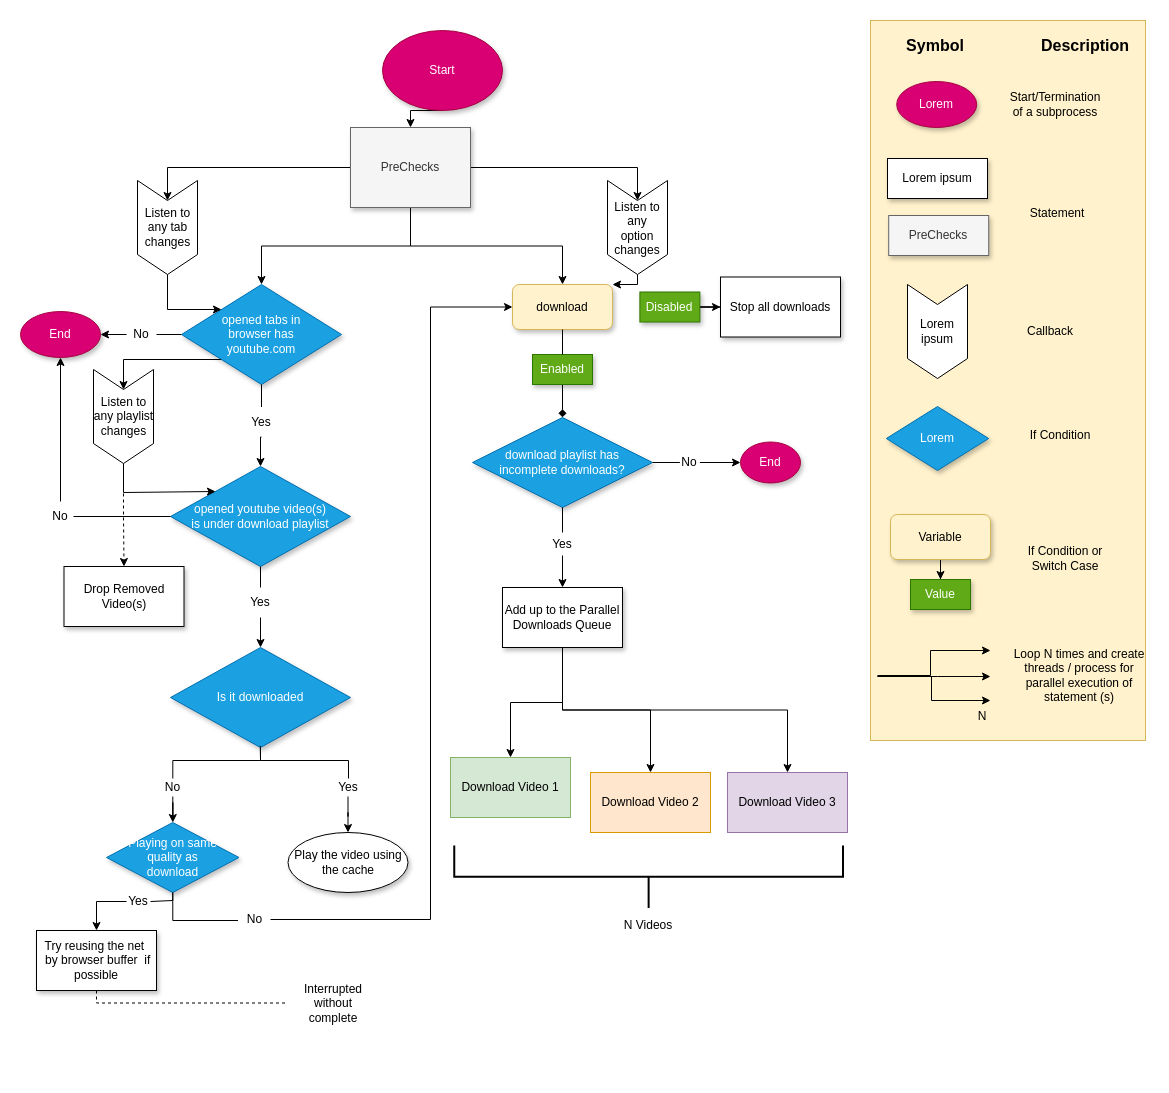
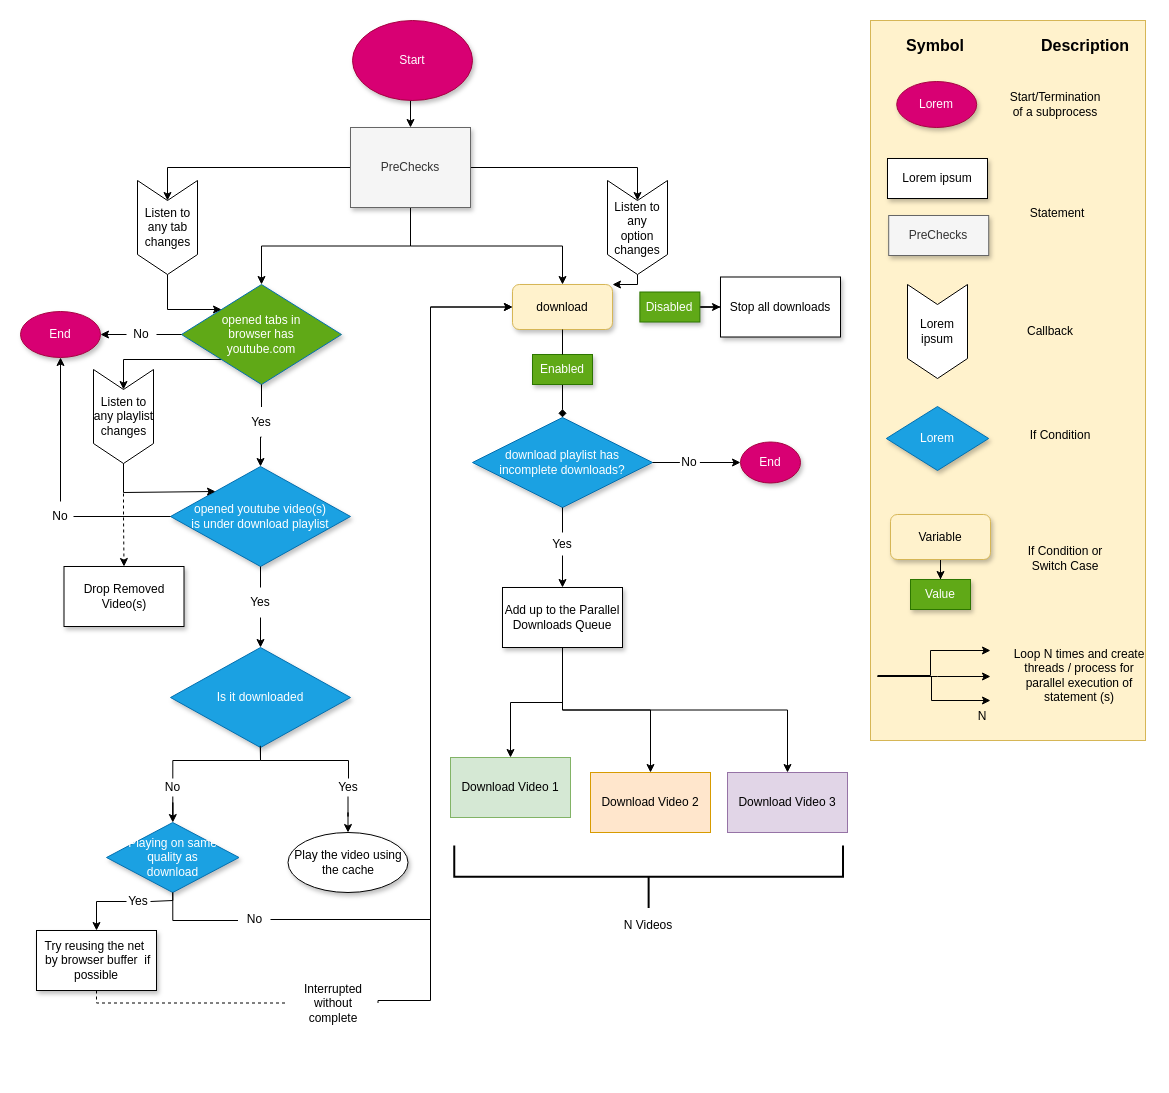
node "Start": moved (443, 71) -> (413, 61)
node "opened tabs in browser has youtube.com": fillcolor #1ba1e2 -> #60a917
edge "Interrupted without complete" -> "download": added
